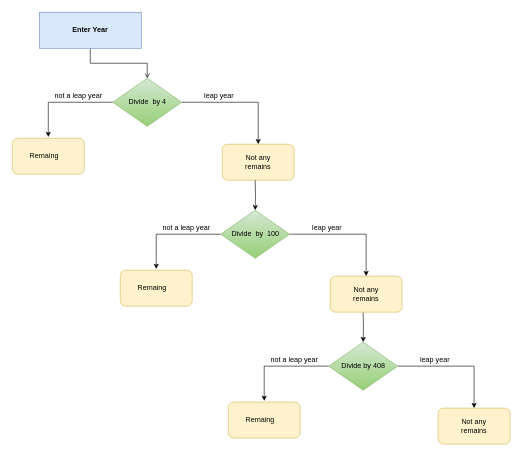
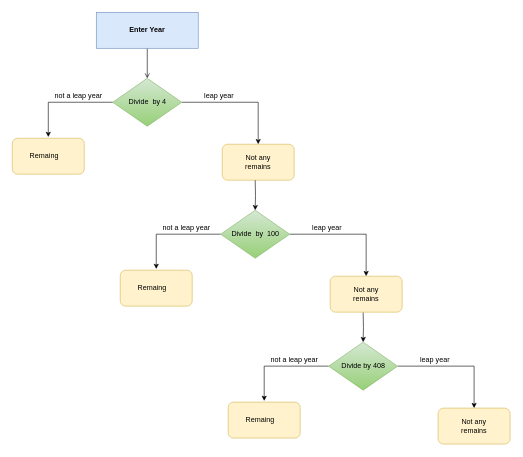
node "Enter Year": moved (90, 30) -> (147, 30)
